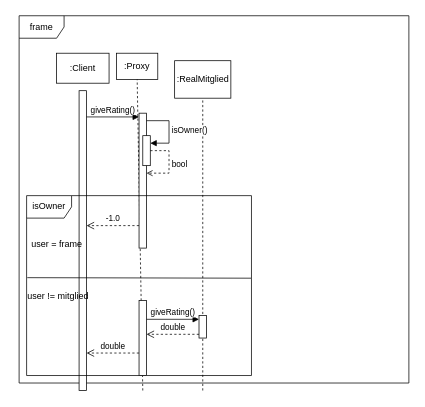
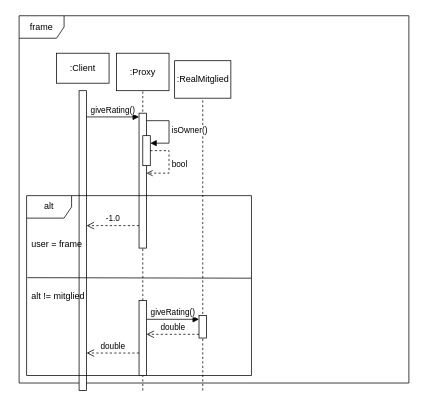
node ":Proxy": size 41x26 -> 53x38
node "isOwner": label "isOwner" -> "alt"
node "user != mitglied": label "user != mitglied" -> "alt != mitglied"
